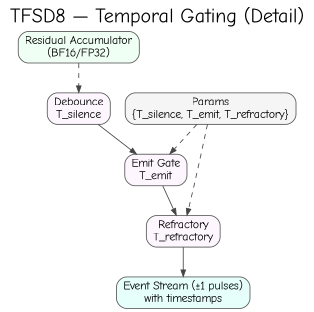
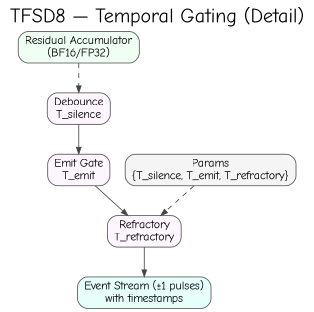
edge "Params {T_silence, T_emit, T_refractory}" -> "Emit Gate T_emit": removed
